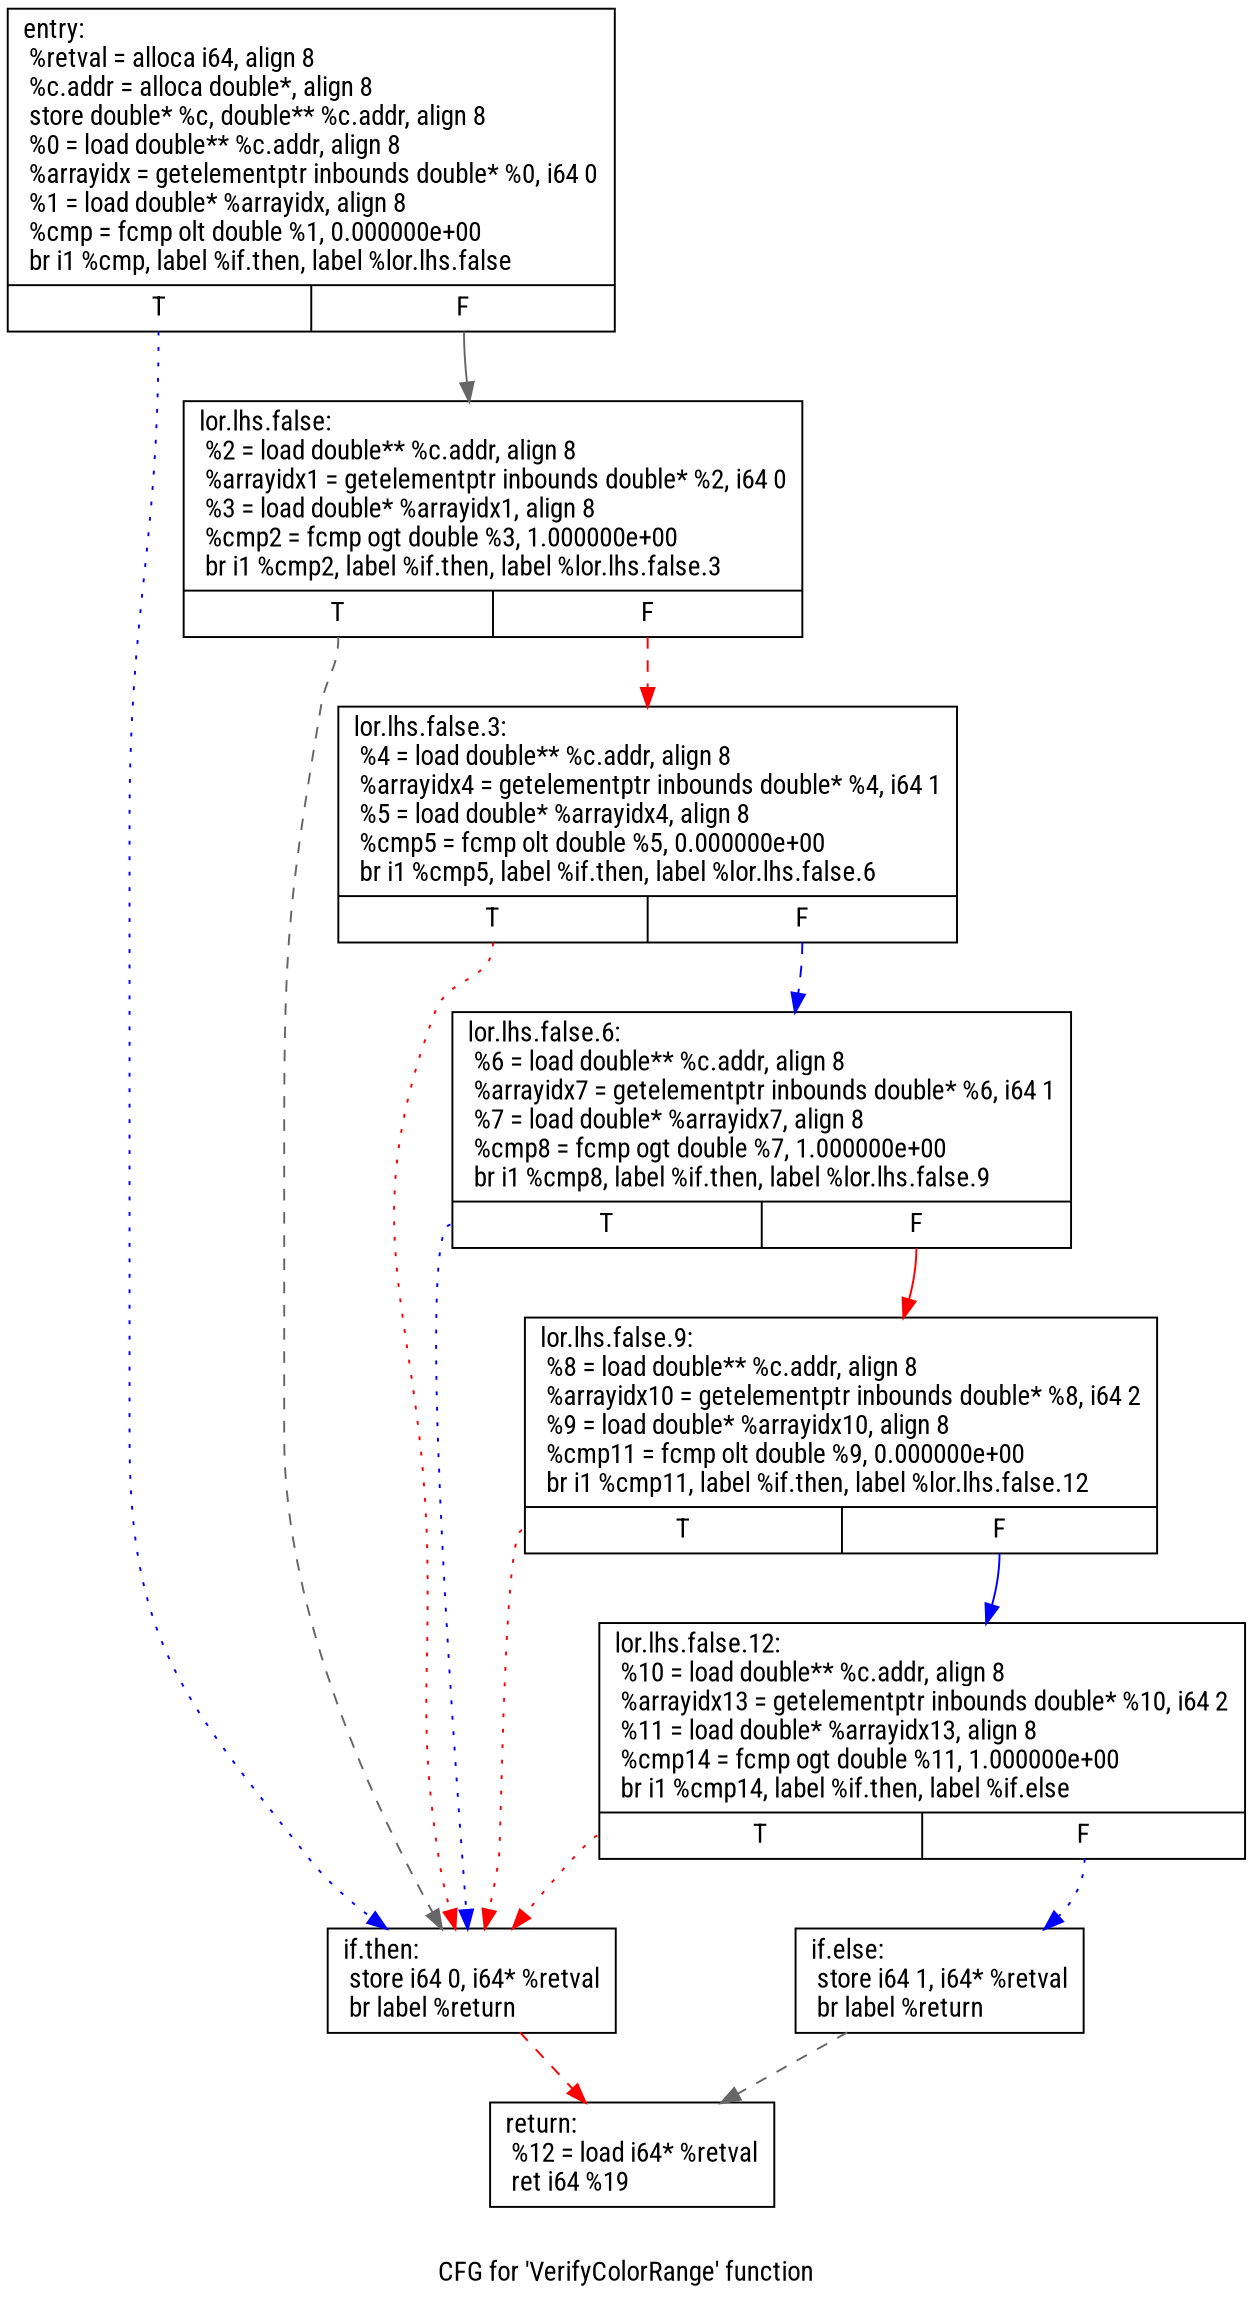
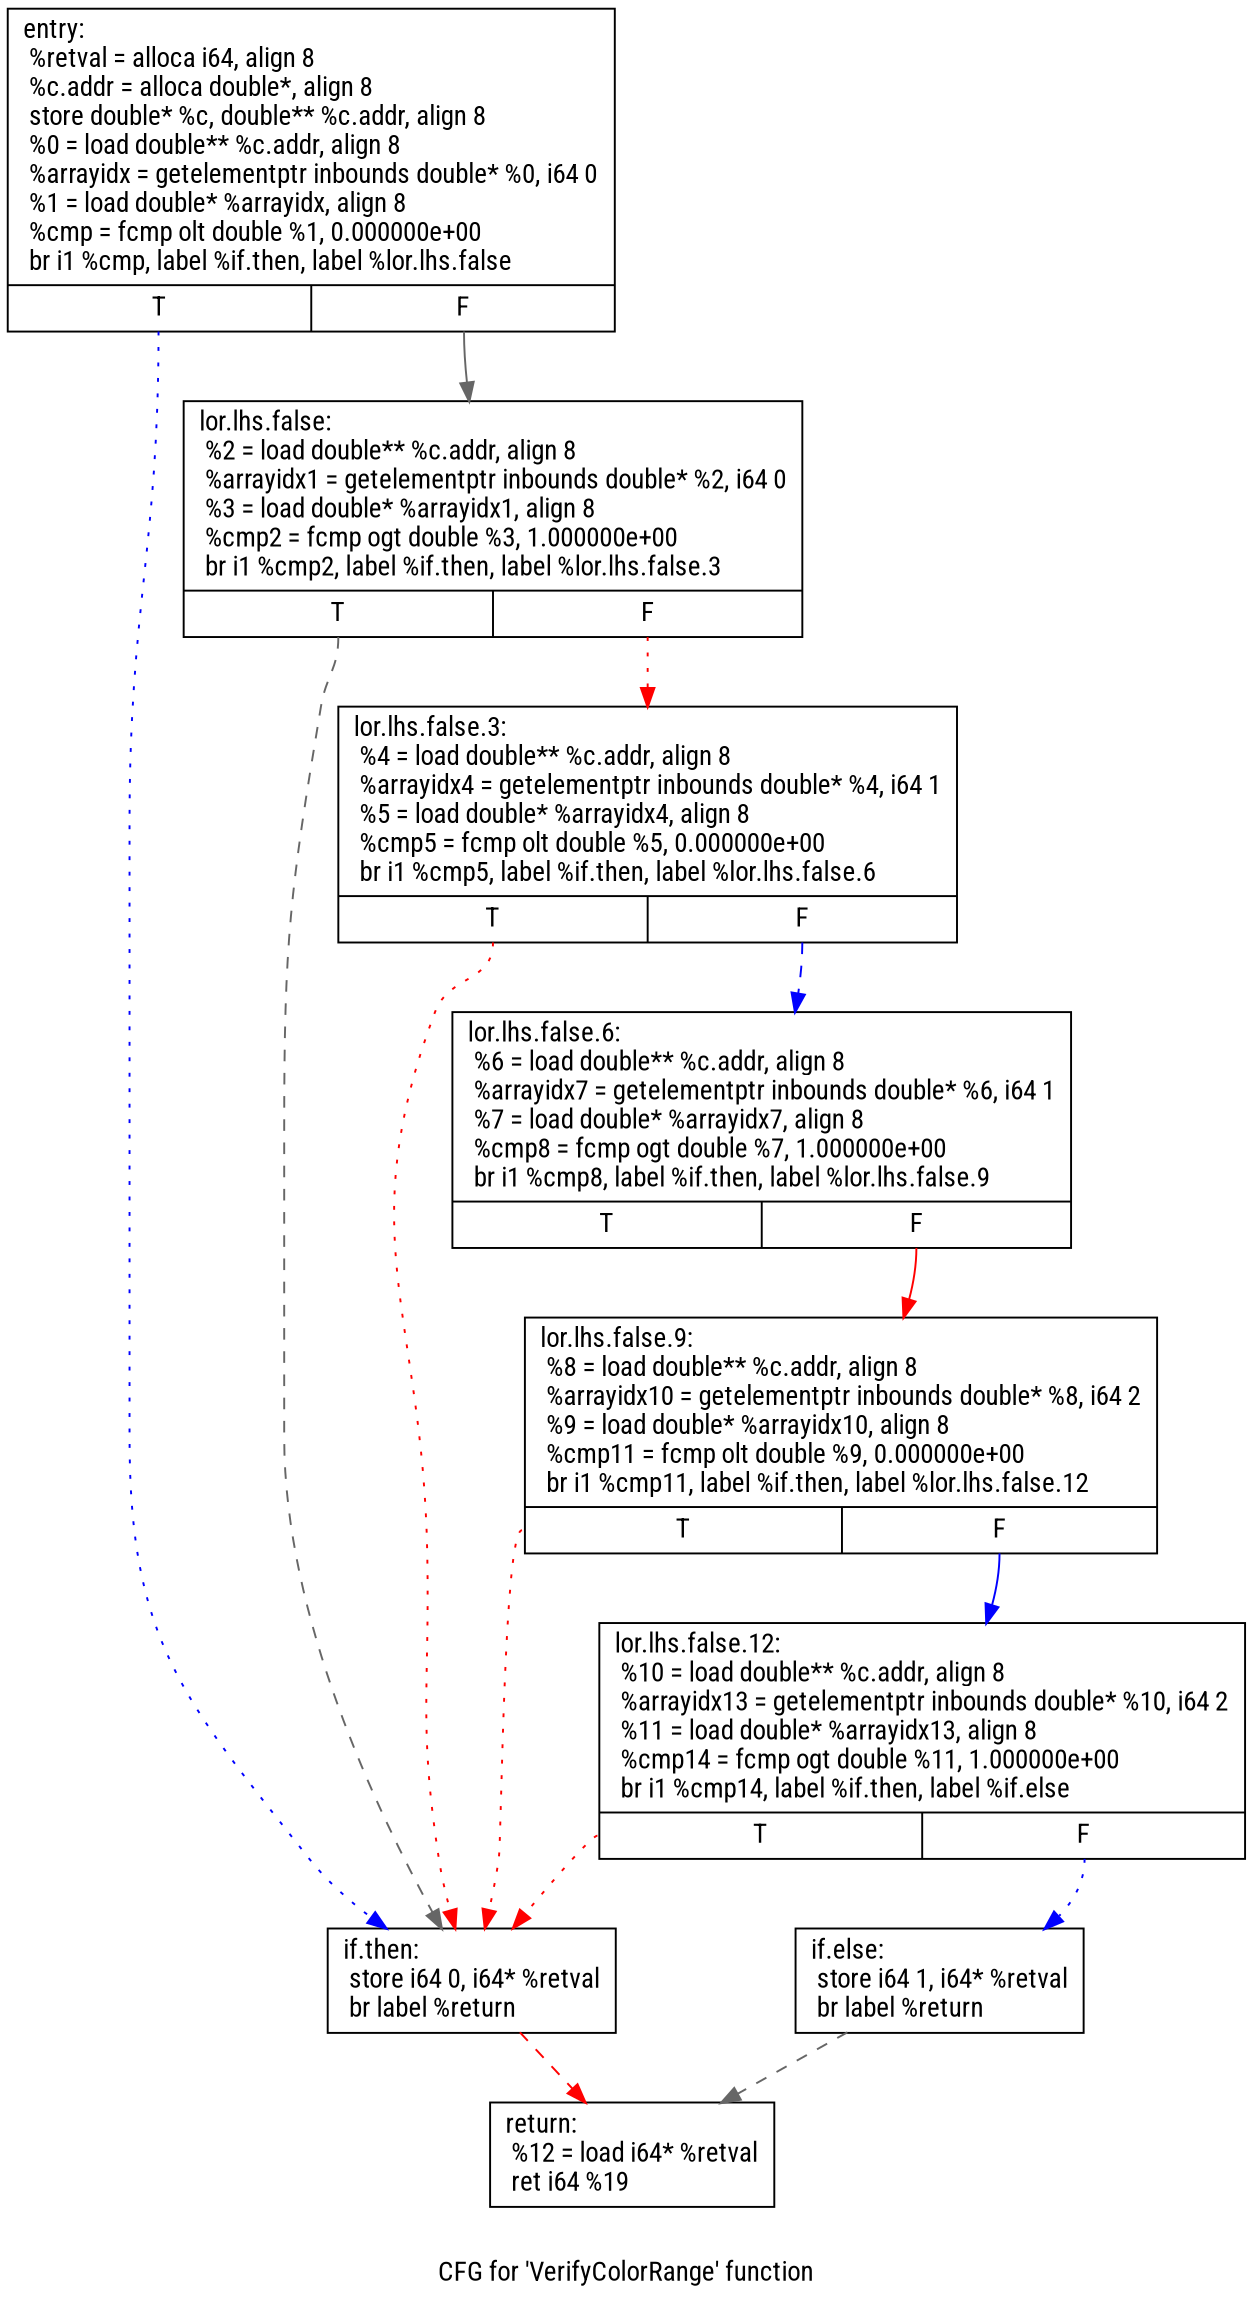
edge "lor.lhs.false:" -> "lor.lhs.false.3:": style dashed -> dotted
edge "lor.lhs.false.6:" -> "if.then:": removed
